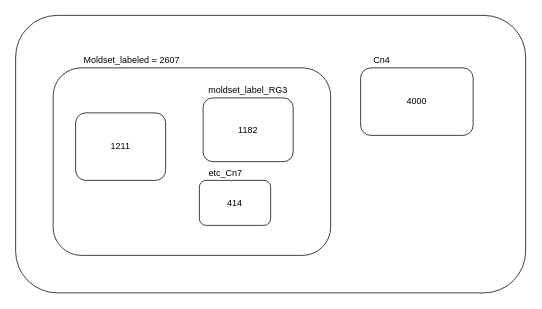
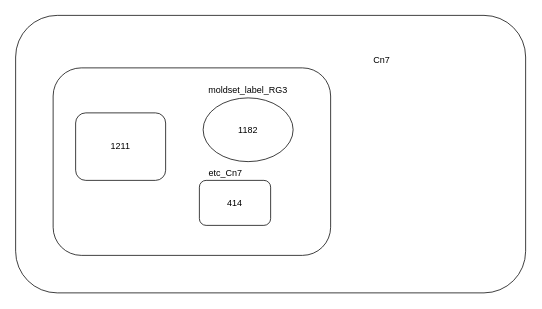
node "Moldset_labeled = 2607": removed
node "Cn4": label "Cn4" -> "Cn7"
node "4000": removed
node "1182": shape rounded rectangle -> ellipse
